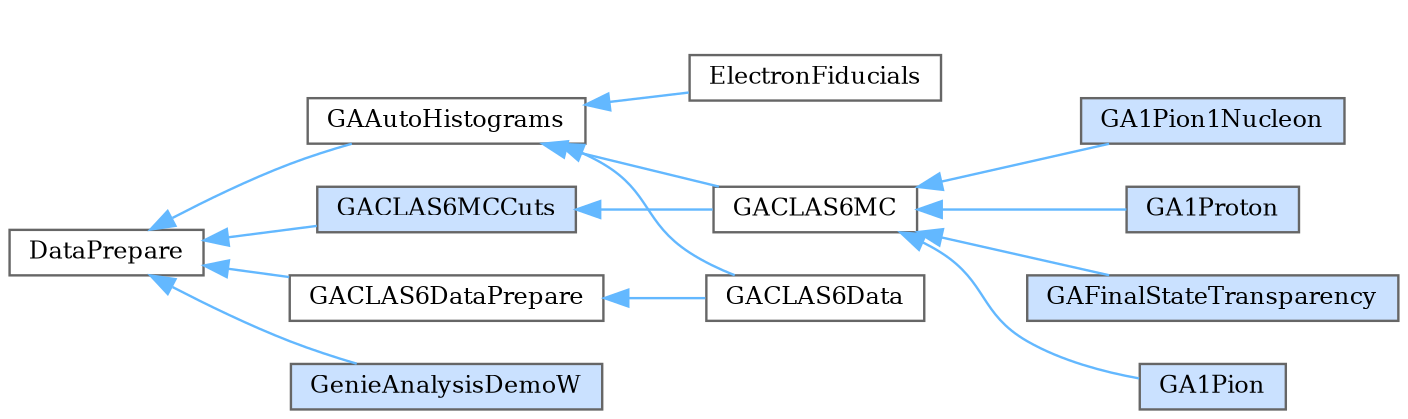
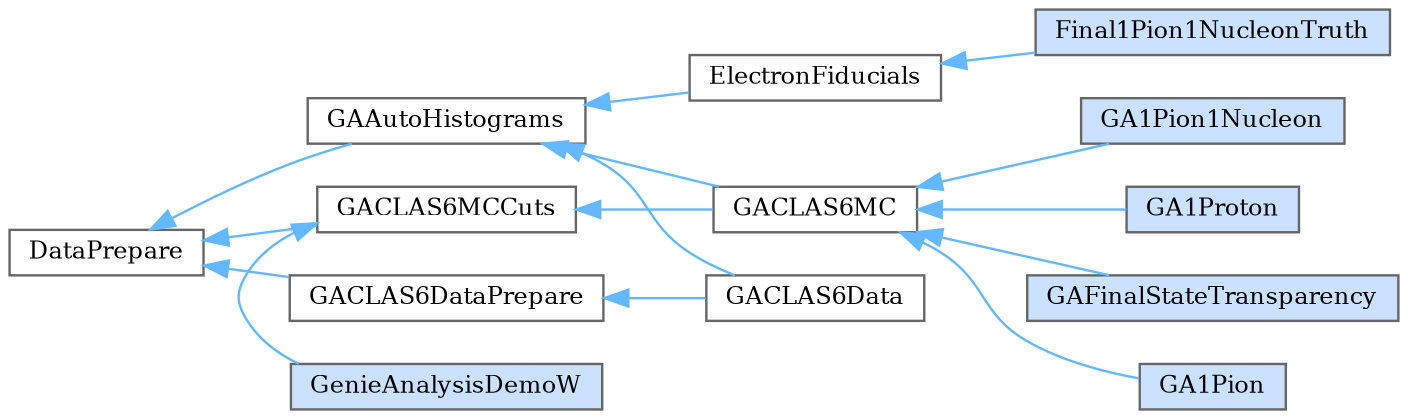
node "Final1Pion1NucleonTruth": added
node "GACLAS6MCCuts": fillcolor lightsteelblue1 -> white
edge "GenieAnalysisDemoW" -> "DataPrepare": now "GenieAnalysisDemoW" -> "GACLAS6MCCuts"
